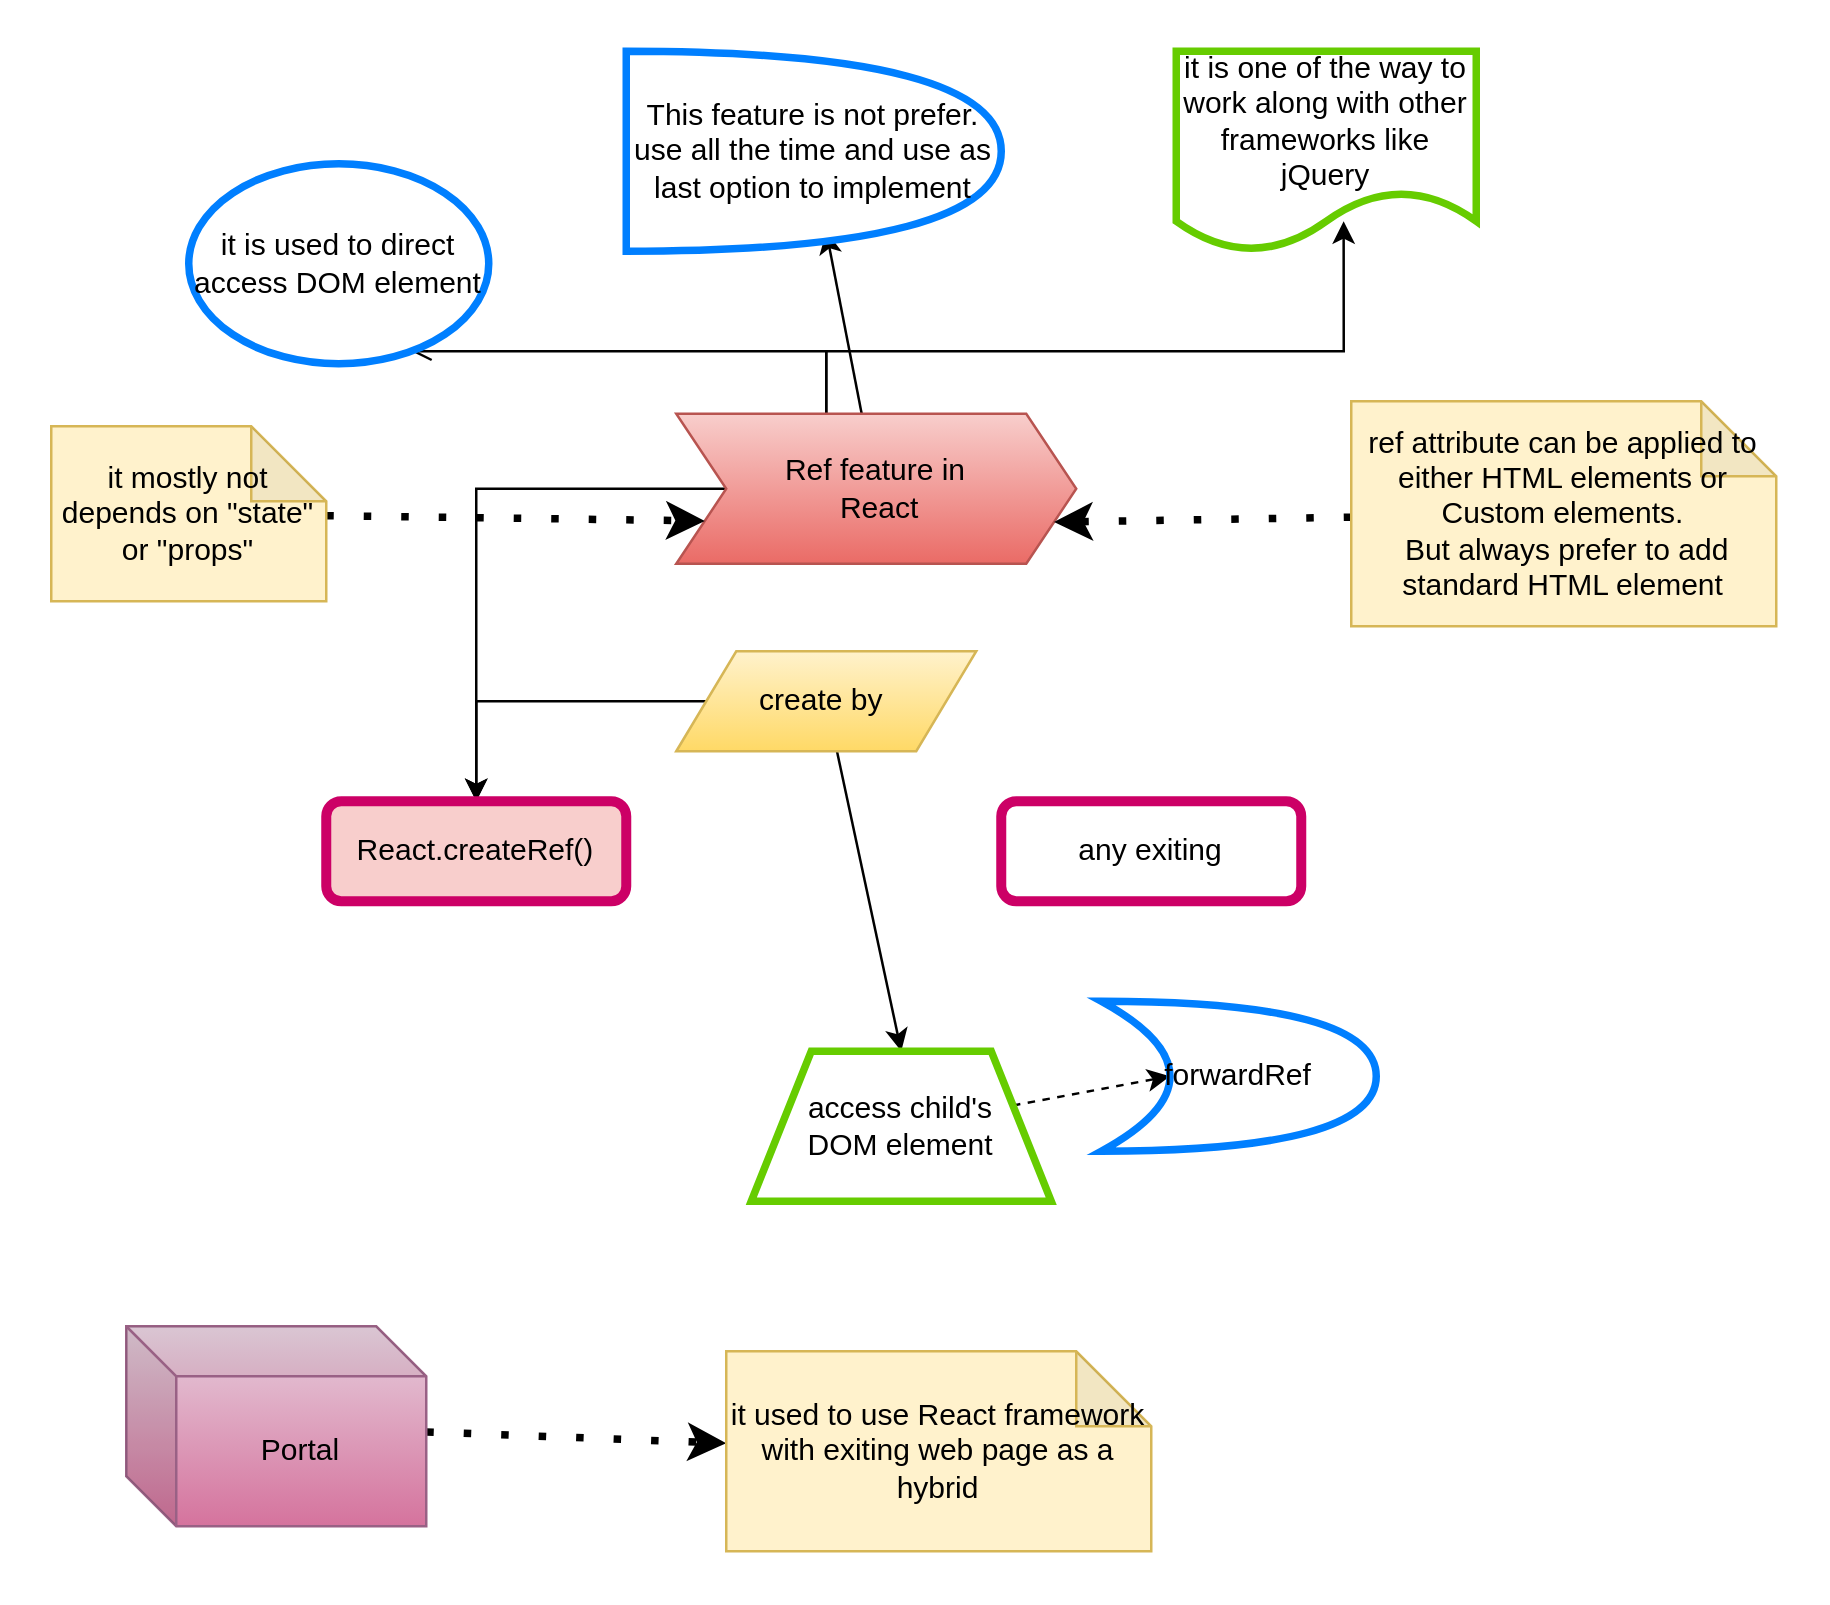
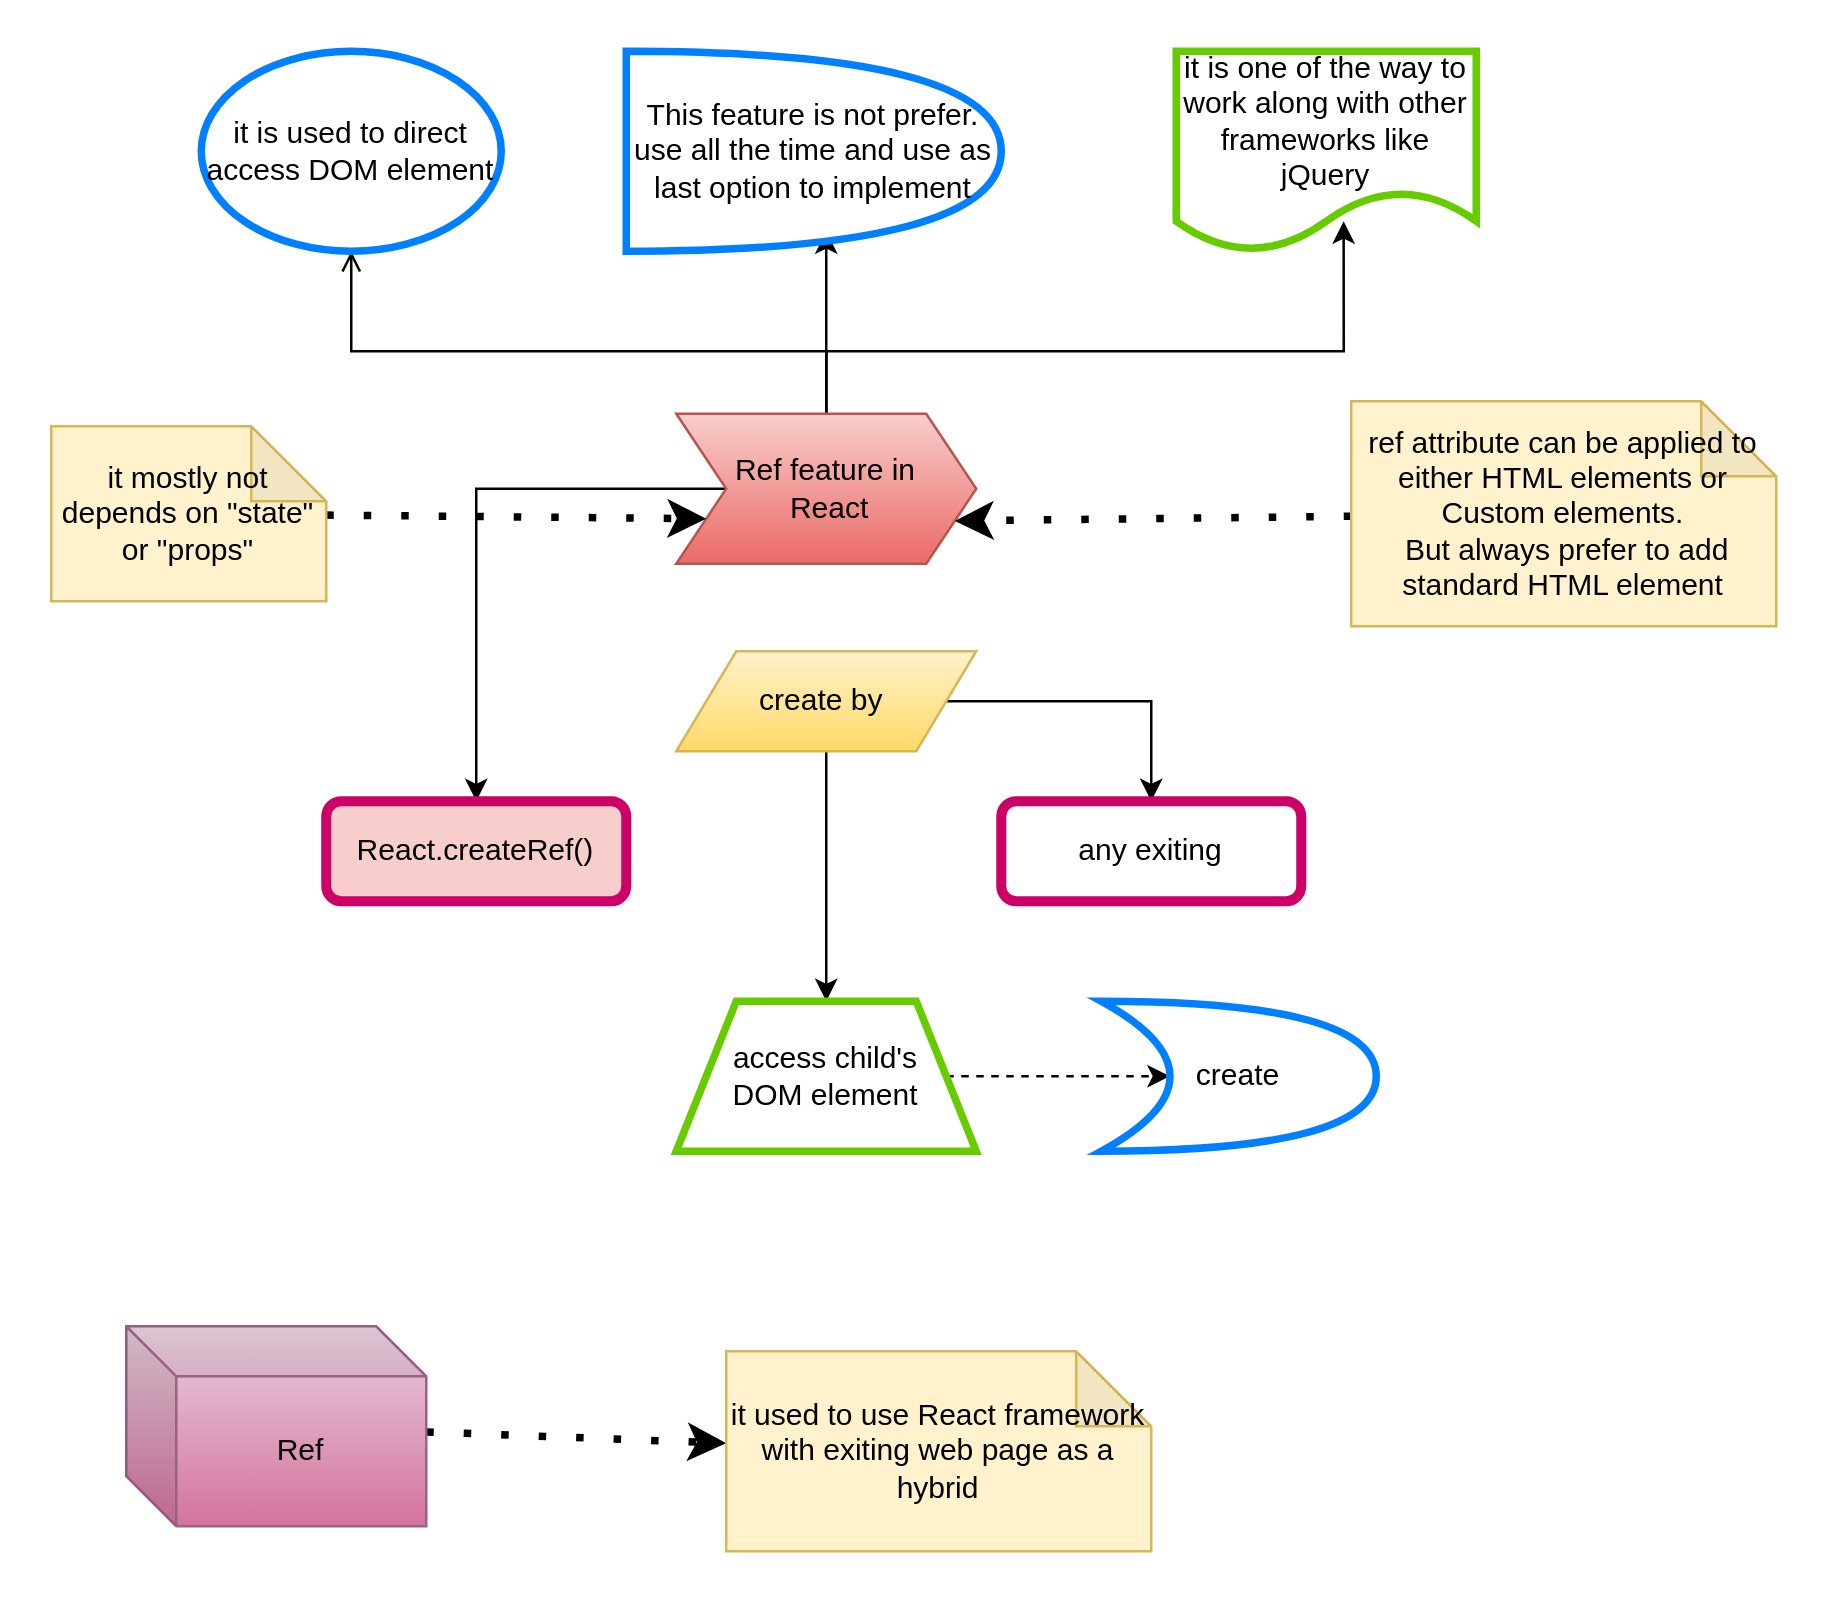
node "it is used to direct access DOM element": moved (339, 264) -> (351, 151)
node "Ref feature in React": size 400x150 -> 300x150
edge "create by" -> "React.createRef()": now "create by" -> "any exiting"
node "forwardRef": label "forwardRef" -> "create"
node "access child's DOM element": moved (901, 1126) -> (826, 1076)
node "Portal": label "Portal" -> "Ref"
